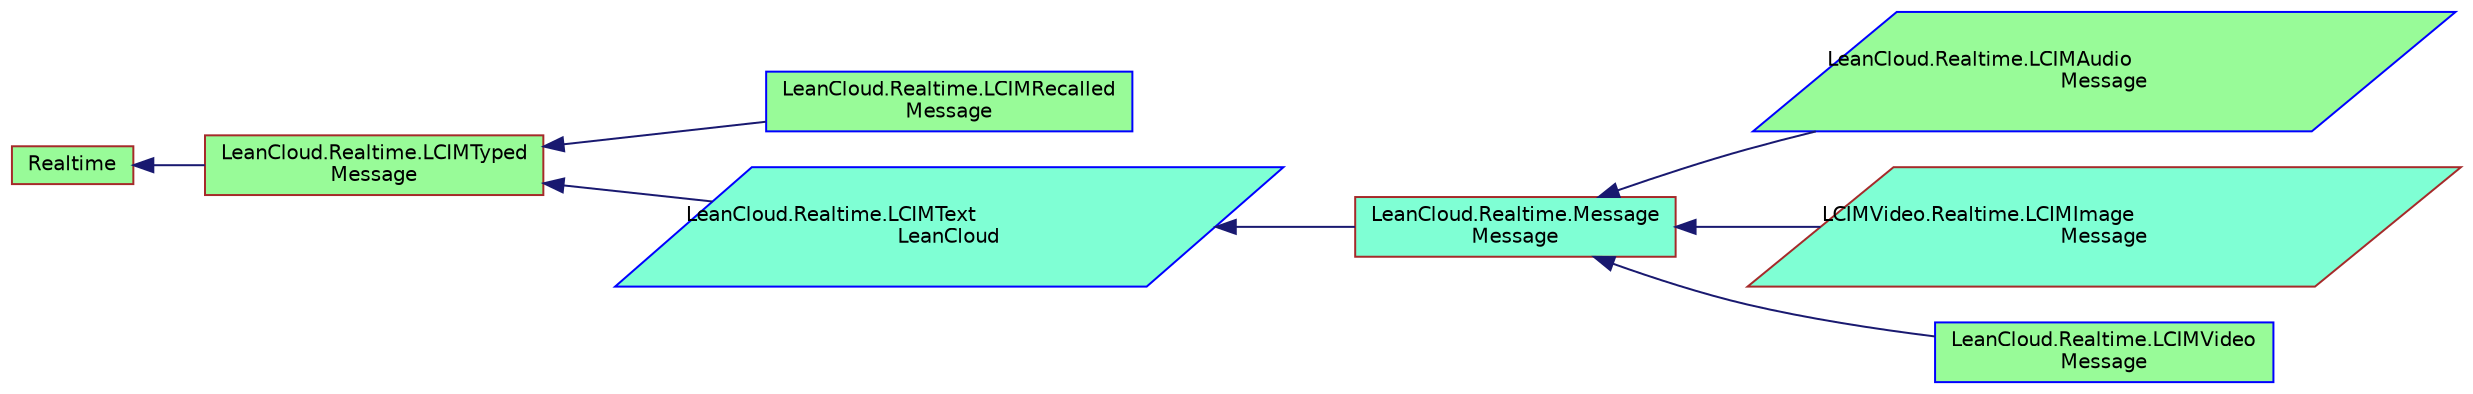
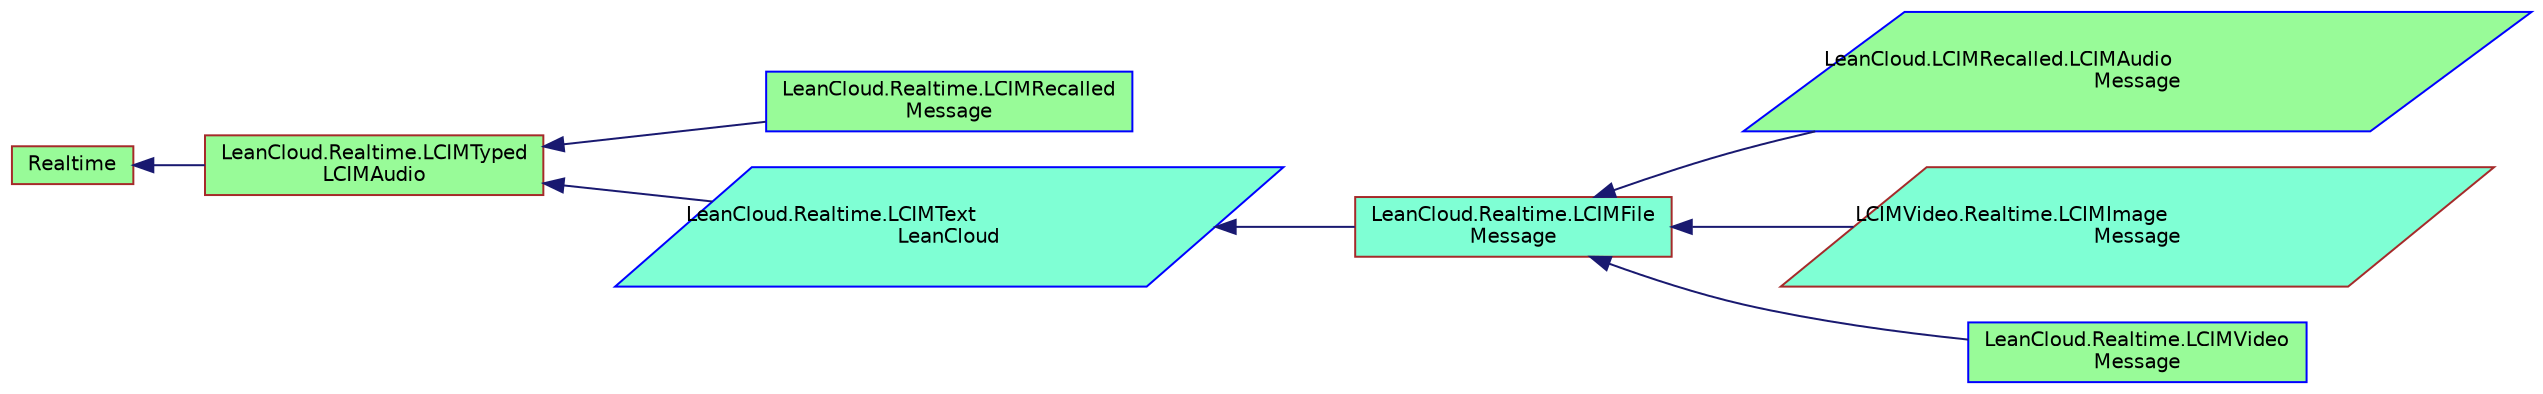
node "LeanCloud.Realtime.LCIMAudio Message": label "LeanCloud.Realtime.LCIMAudio Message" -> "LeanCloud.LCIMRecalled.LCIMAudio Message"
node "LeanCloud.Realtime.LCIMTyped Message": label "LeanCloud.Realtime.LCIMTyped Message" -> "LeanCloud.Realtime.LCIMTyped LCIMAudio"
node "LeanCloud.Realtime.Message Message": label "LeanCloud.Realtime.Message Message" -> "LeanCloud.Realtime.LCIMFile Message"
